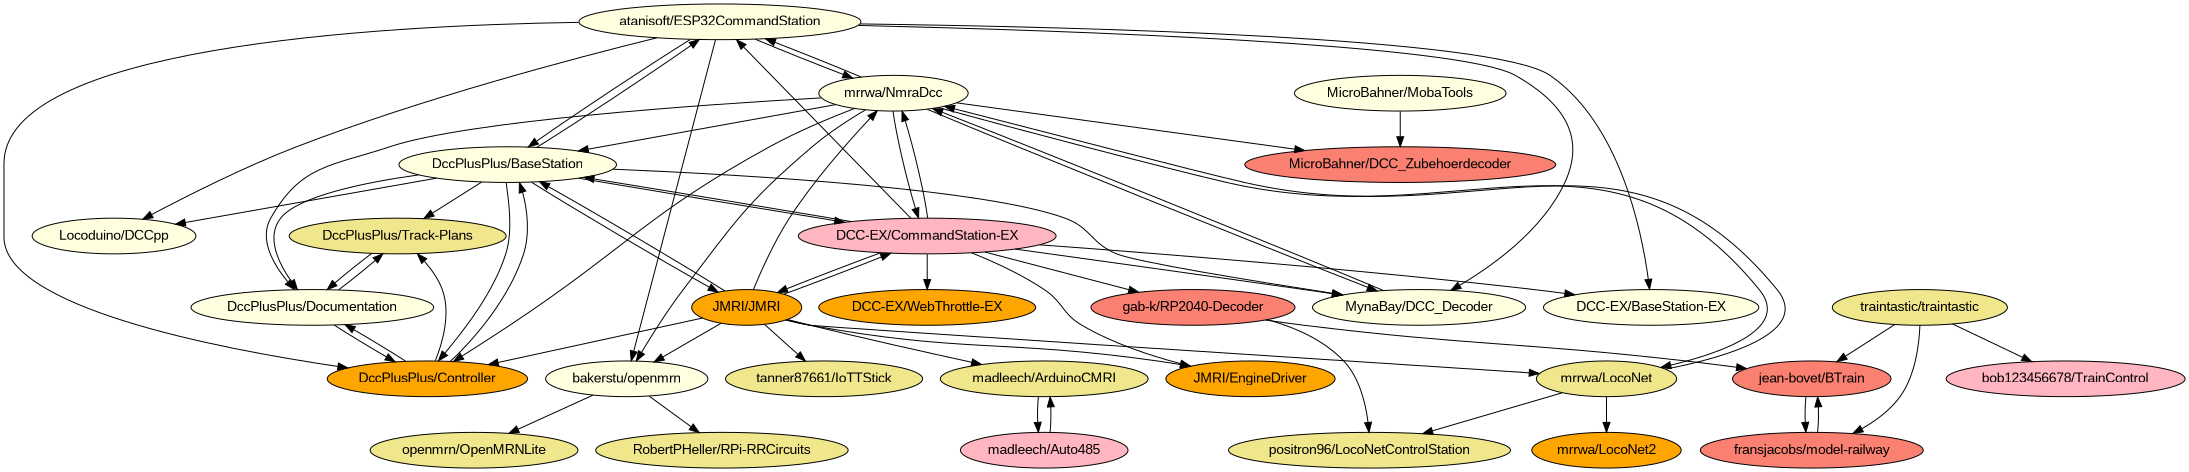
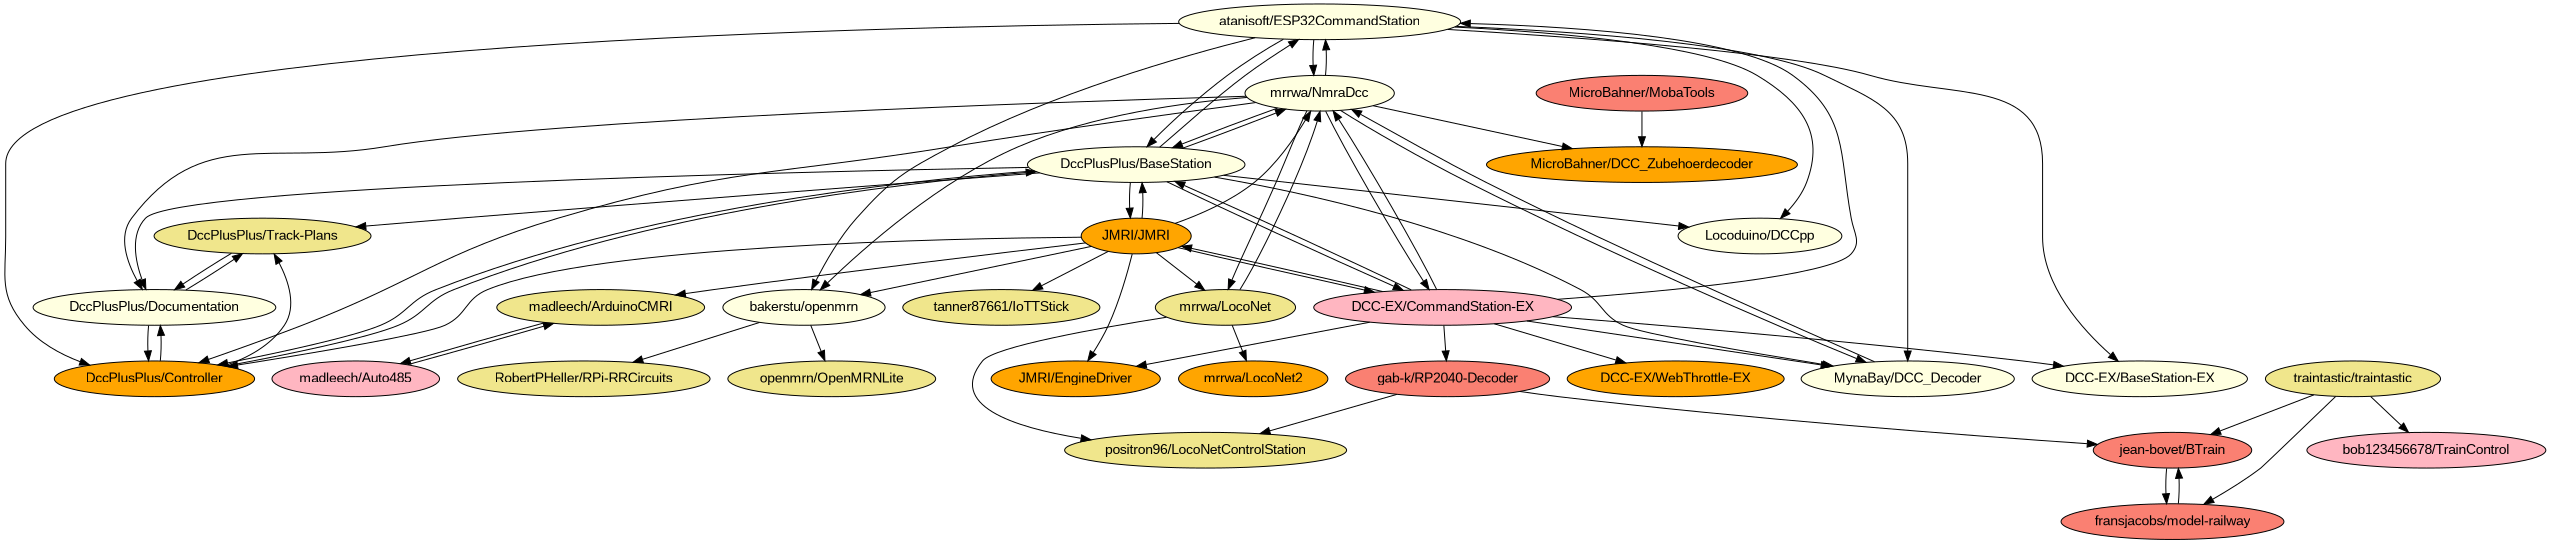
node "MicroBahner/MobaTools": fillcolor lightyellow -> salmon
edge "DccPlusPlus/BaseStation" -> "mrrwa/NmraDcc": added
node "MicroBahner/DCC_Zubehoerdecoder": fillcolor salmon -> orange
